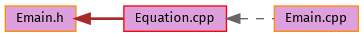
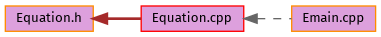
node "Emain.h": label "Emain.h" -> "Equation.h"
